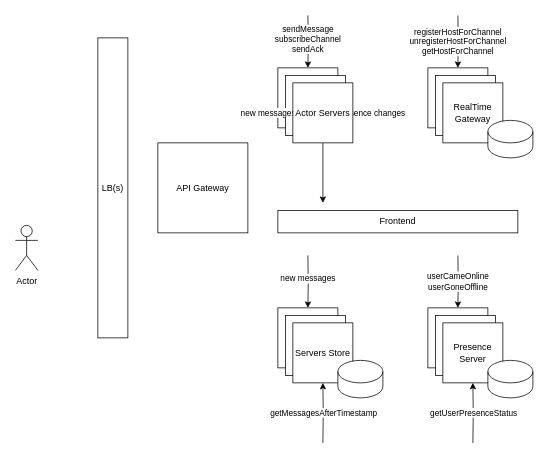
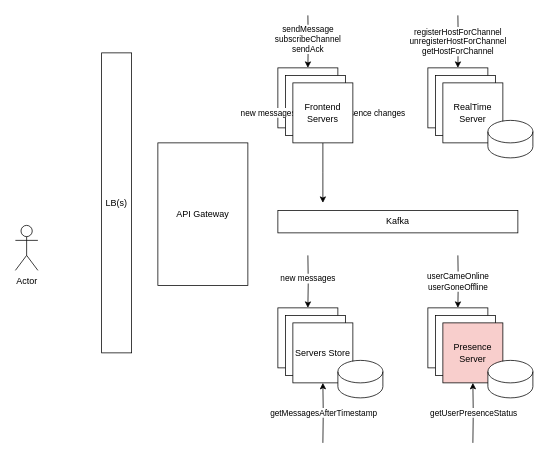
node "Actor Servers": label "Actor Servers" -> "Frontend Servers"
node "RealTime Gateway": label "RealTime Gateway" -> "RealTime Server"
node "LB(s)": moved (113, 188) -> (117, 203)
node "API Gateway": size 90x90 -> 90x143
node "Frontend": label "Frontend" -> "Kafka"
node "Presence Server": fillcolor #ffffff -> #f8cecc
